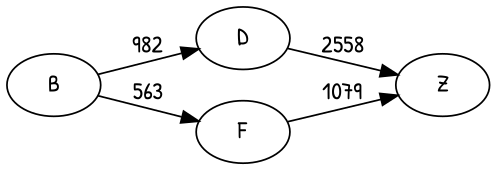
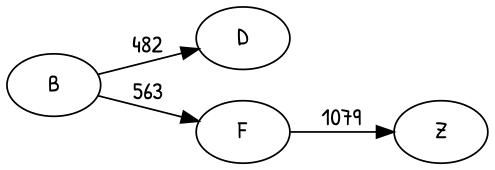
edge "B" -> "D": label "982" -> "482"
edge "D" -> "Z": removed, label "2558"
